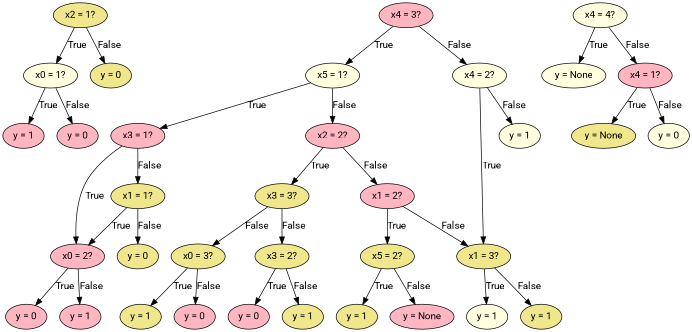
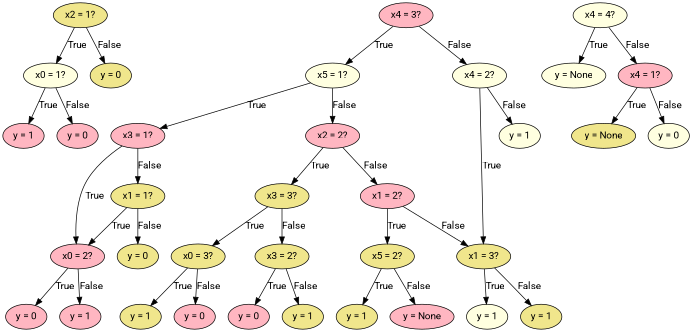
edge "x3 = 3?" -> "x0 = 3?": label "False" -> "True"
